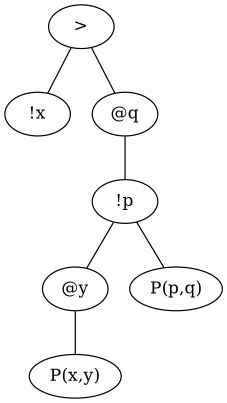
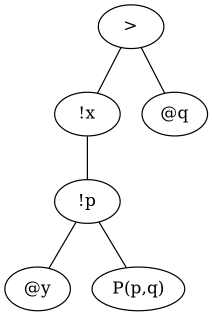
edge "@q" -- "!p": now "!x" -- "!p"
node "P(x,y)": removed
